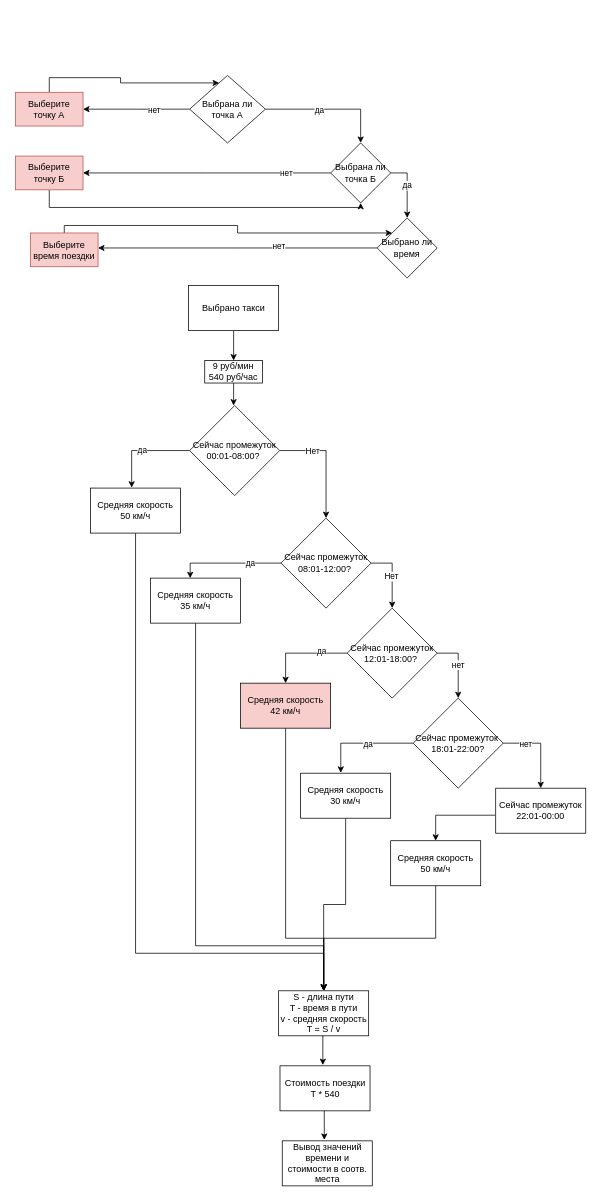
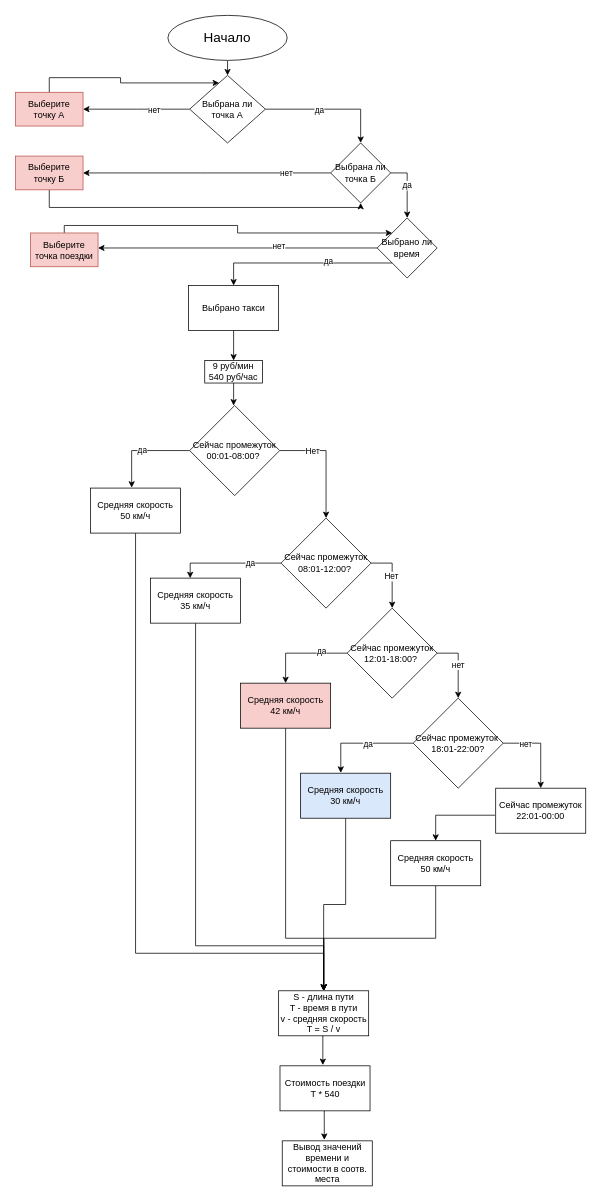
node "Начало": added
edge "Начало" -> "Выбрана ли точка А": added
node "Выберите время поездки": label "Выберите время поездки" -> "Выберите точка поездки"
edge "Выбрано ли время" -> "Выбрано такси": added, label "да"
node "Средняя скорость 30 км/ч": fillcolor #ffffff -> #dae8fc
